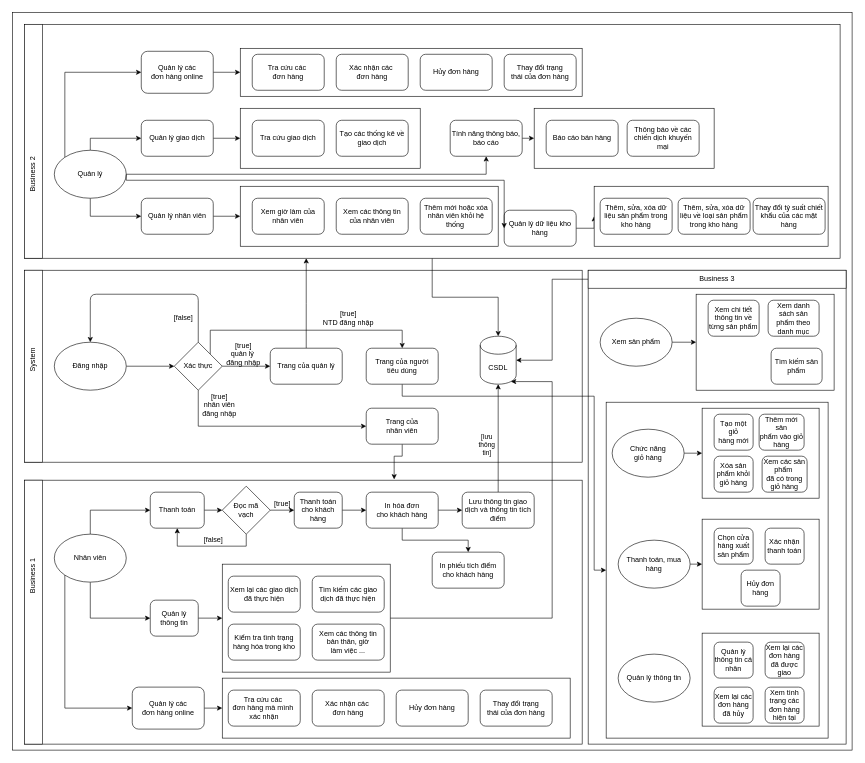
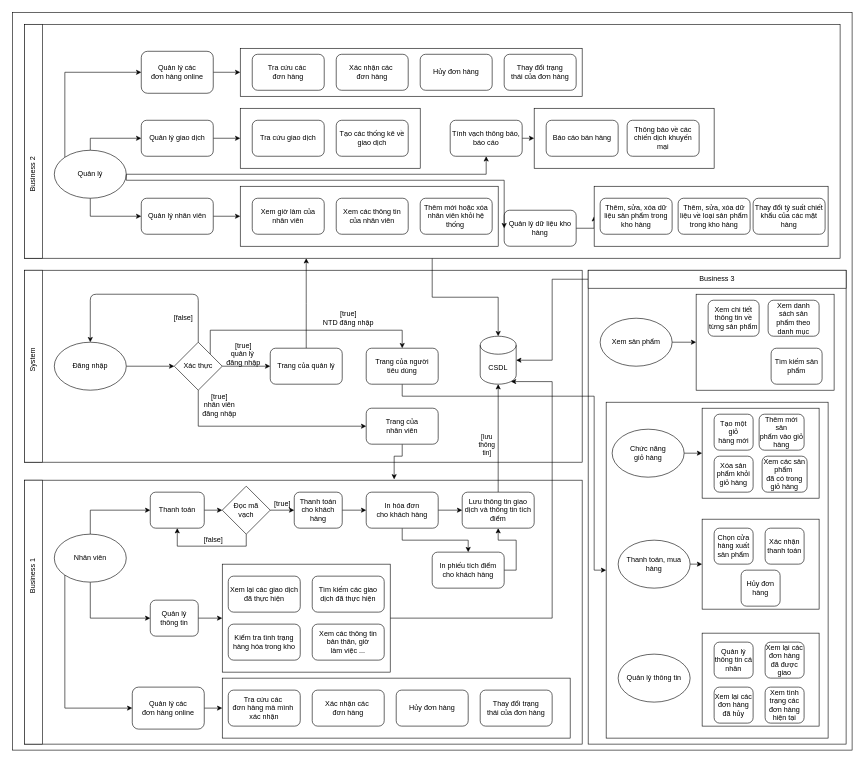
node "Tính năng thông báo, báo cáo": label "Tính năng thông báo, báo cáo" -> "Tính vạch thông báo, báo cáo"
edge "In phiếu tích điểm cho khách hàng" -> "Lưu thông tin giao dịch và thông tin tích điểm": added
